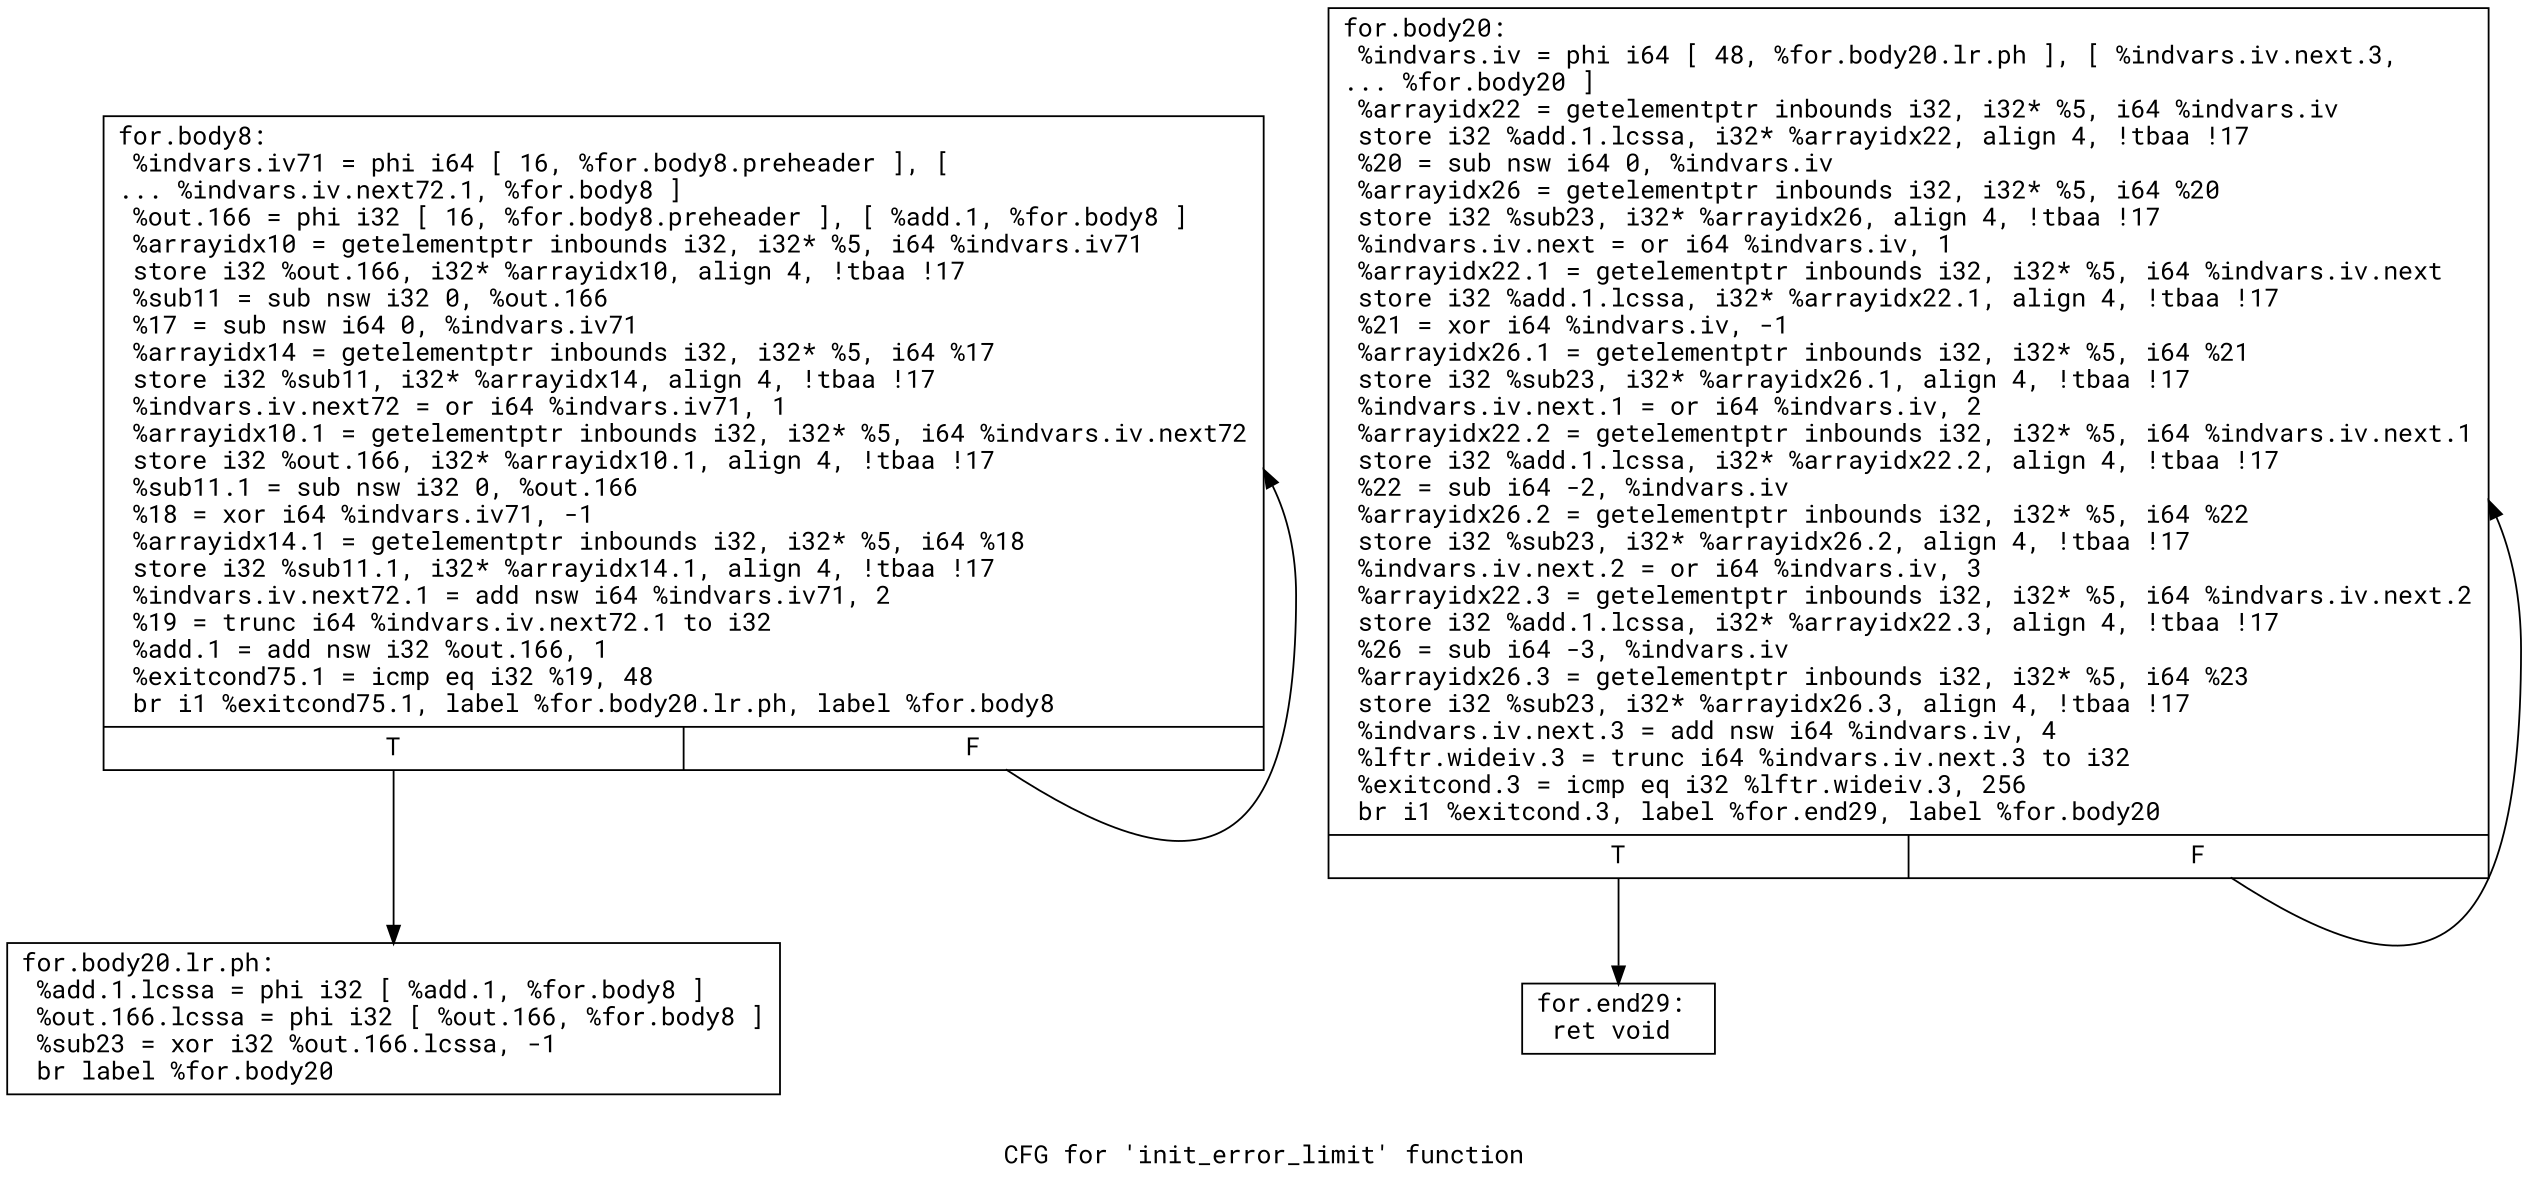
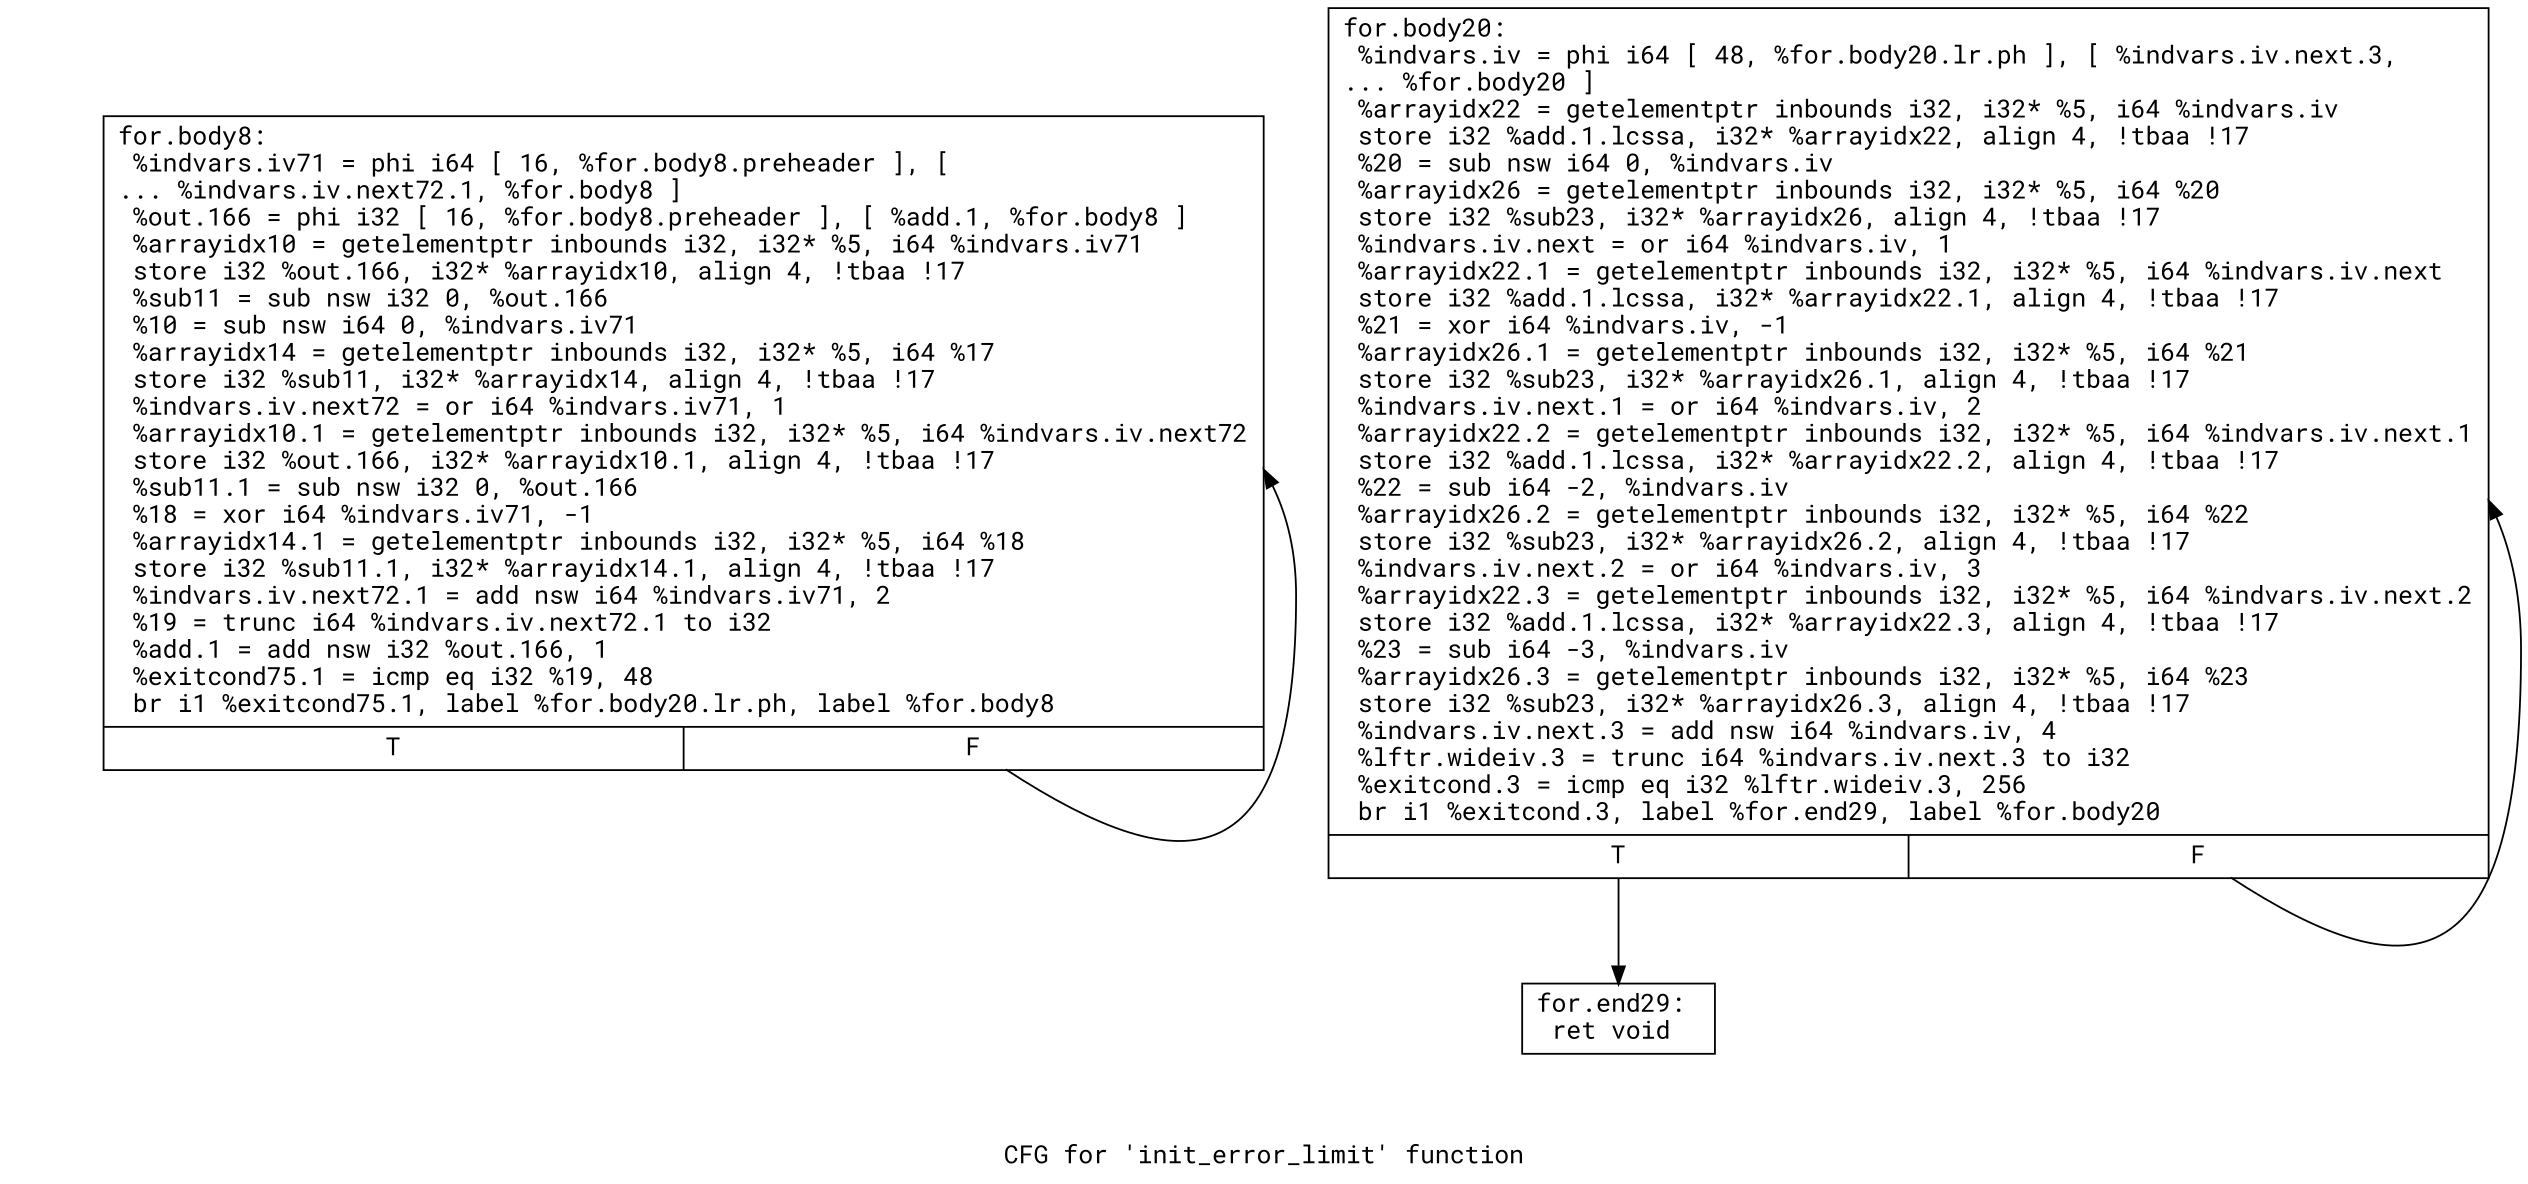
node "for.body8:": text "%17 = sub nsw i64 0, %indvars.iv71" -> "%10 = sub nsw i64 0, %indvars.iv71"
node "for.body20:": text "%26 = sub i64 -3, %indvars.iv" -> "%23 = sub i64 -3, %indvars.iv"
node "for.body20.lr.ph:": removed
